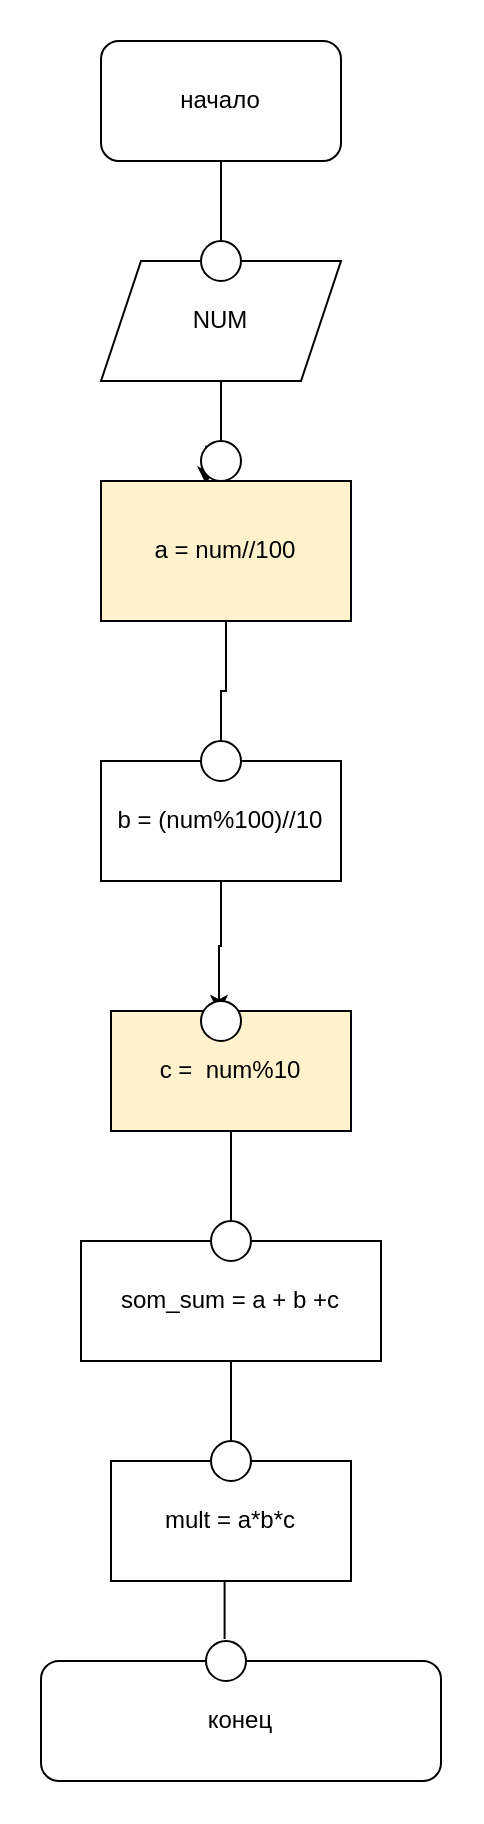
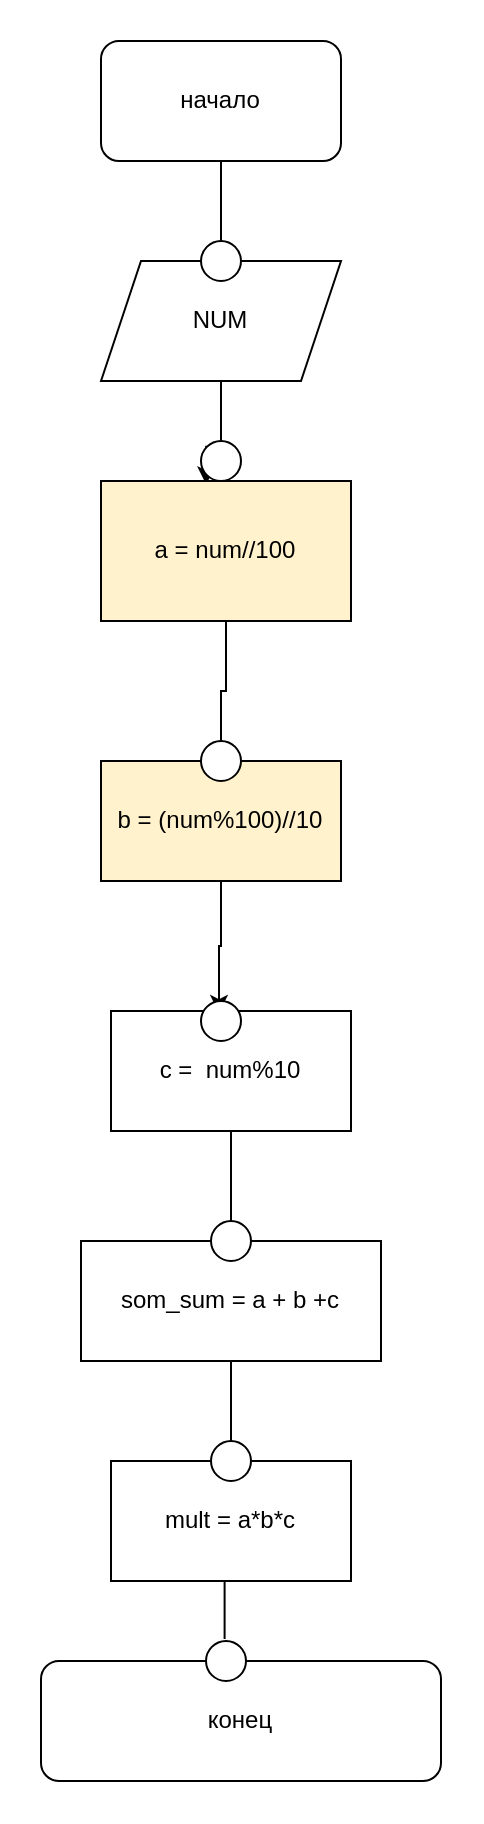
node "b = (num%100)//10": fillcolor #ffffff -> #fff2cc
node "c = num%10": fillcolor #fff2cc -> #ffffff
